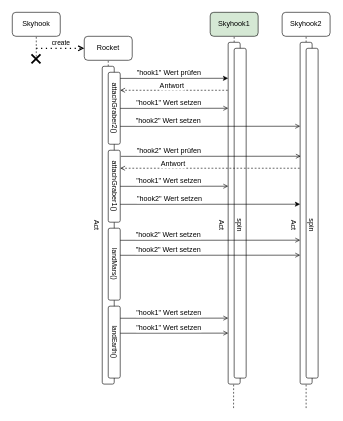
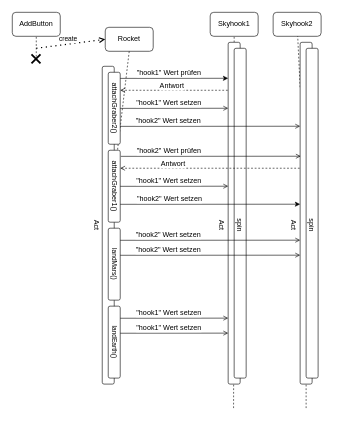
node "Skyhook": label "Skyhook" -> "AddButton"
node "Skyhook1": fillcolor #d5e8d4 -> #ffffff
node "Skyhook2": moved (306, 24) -> (297, 24)
node "Rocket": moved (108, 48) -> (129, 39)
